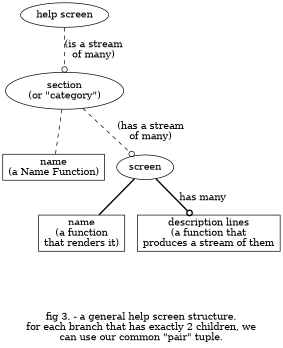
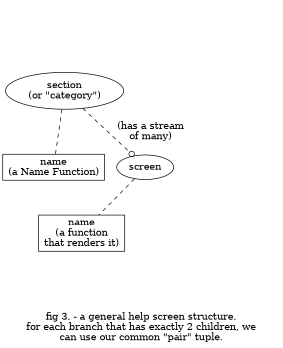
node "help screen": removed
edge "screen" -- "name (a function that renders it)": style bold -> dashed
node "description lines (a function that produces a stream of them": removed
